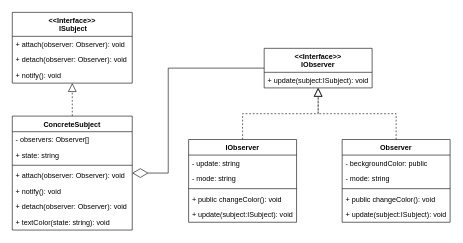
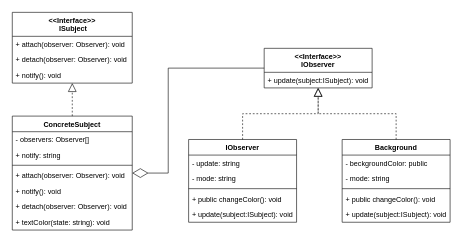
node "Observer": label "Observer" -> "Background"
node "+ state: string": label "+ state: string" -> "+ notify: string"
